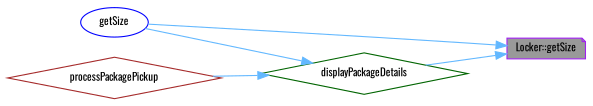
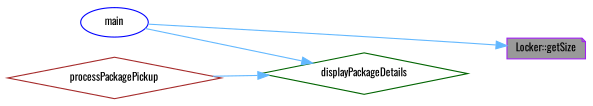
node "getSize": label "getSize" -> "main"
edge "displayPackageDetails" -> "Locker::getSize": removed
